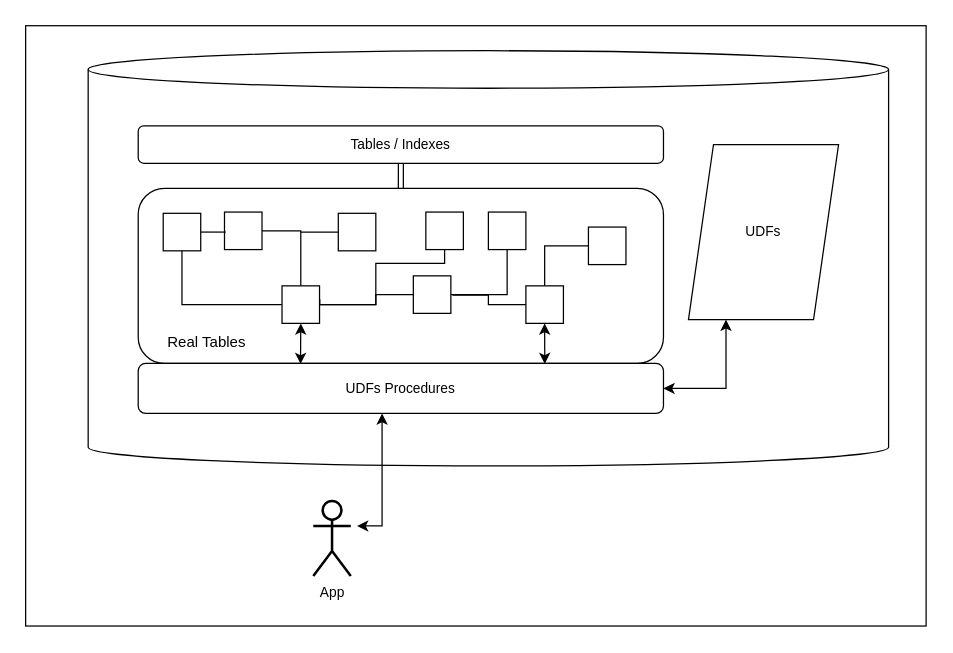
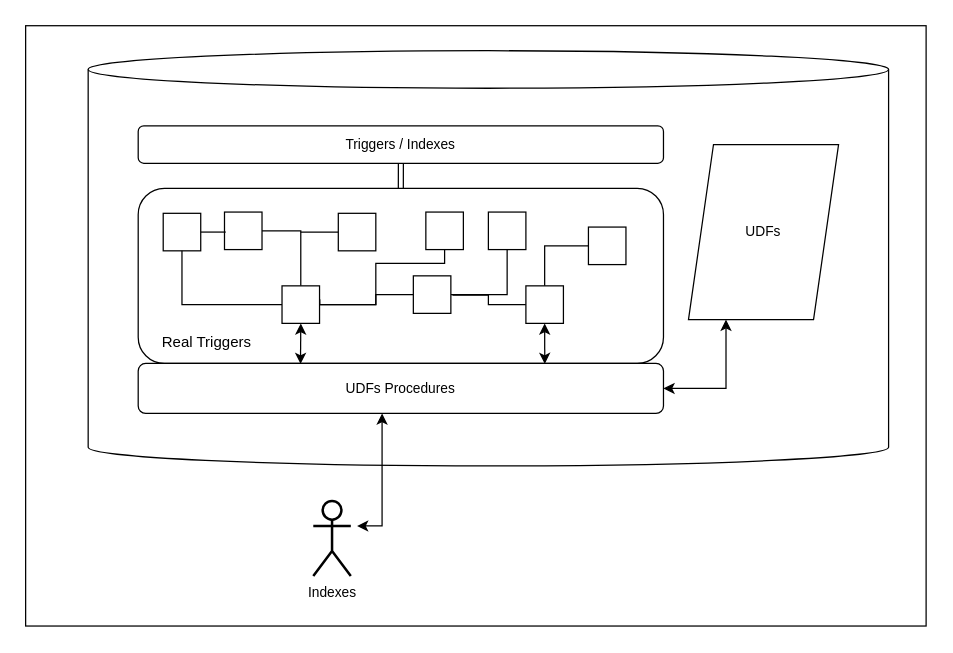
node "Tables / Indexes": label "Tables / Indexes" -> "Triggers / Indexes"
node "Real Tables": label "Real Tables" -> "Real Triggers"
node "App": label "App" -> "Indexes"
